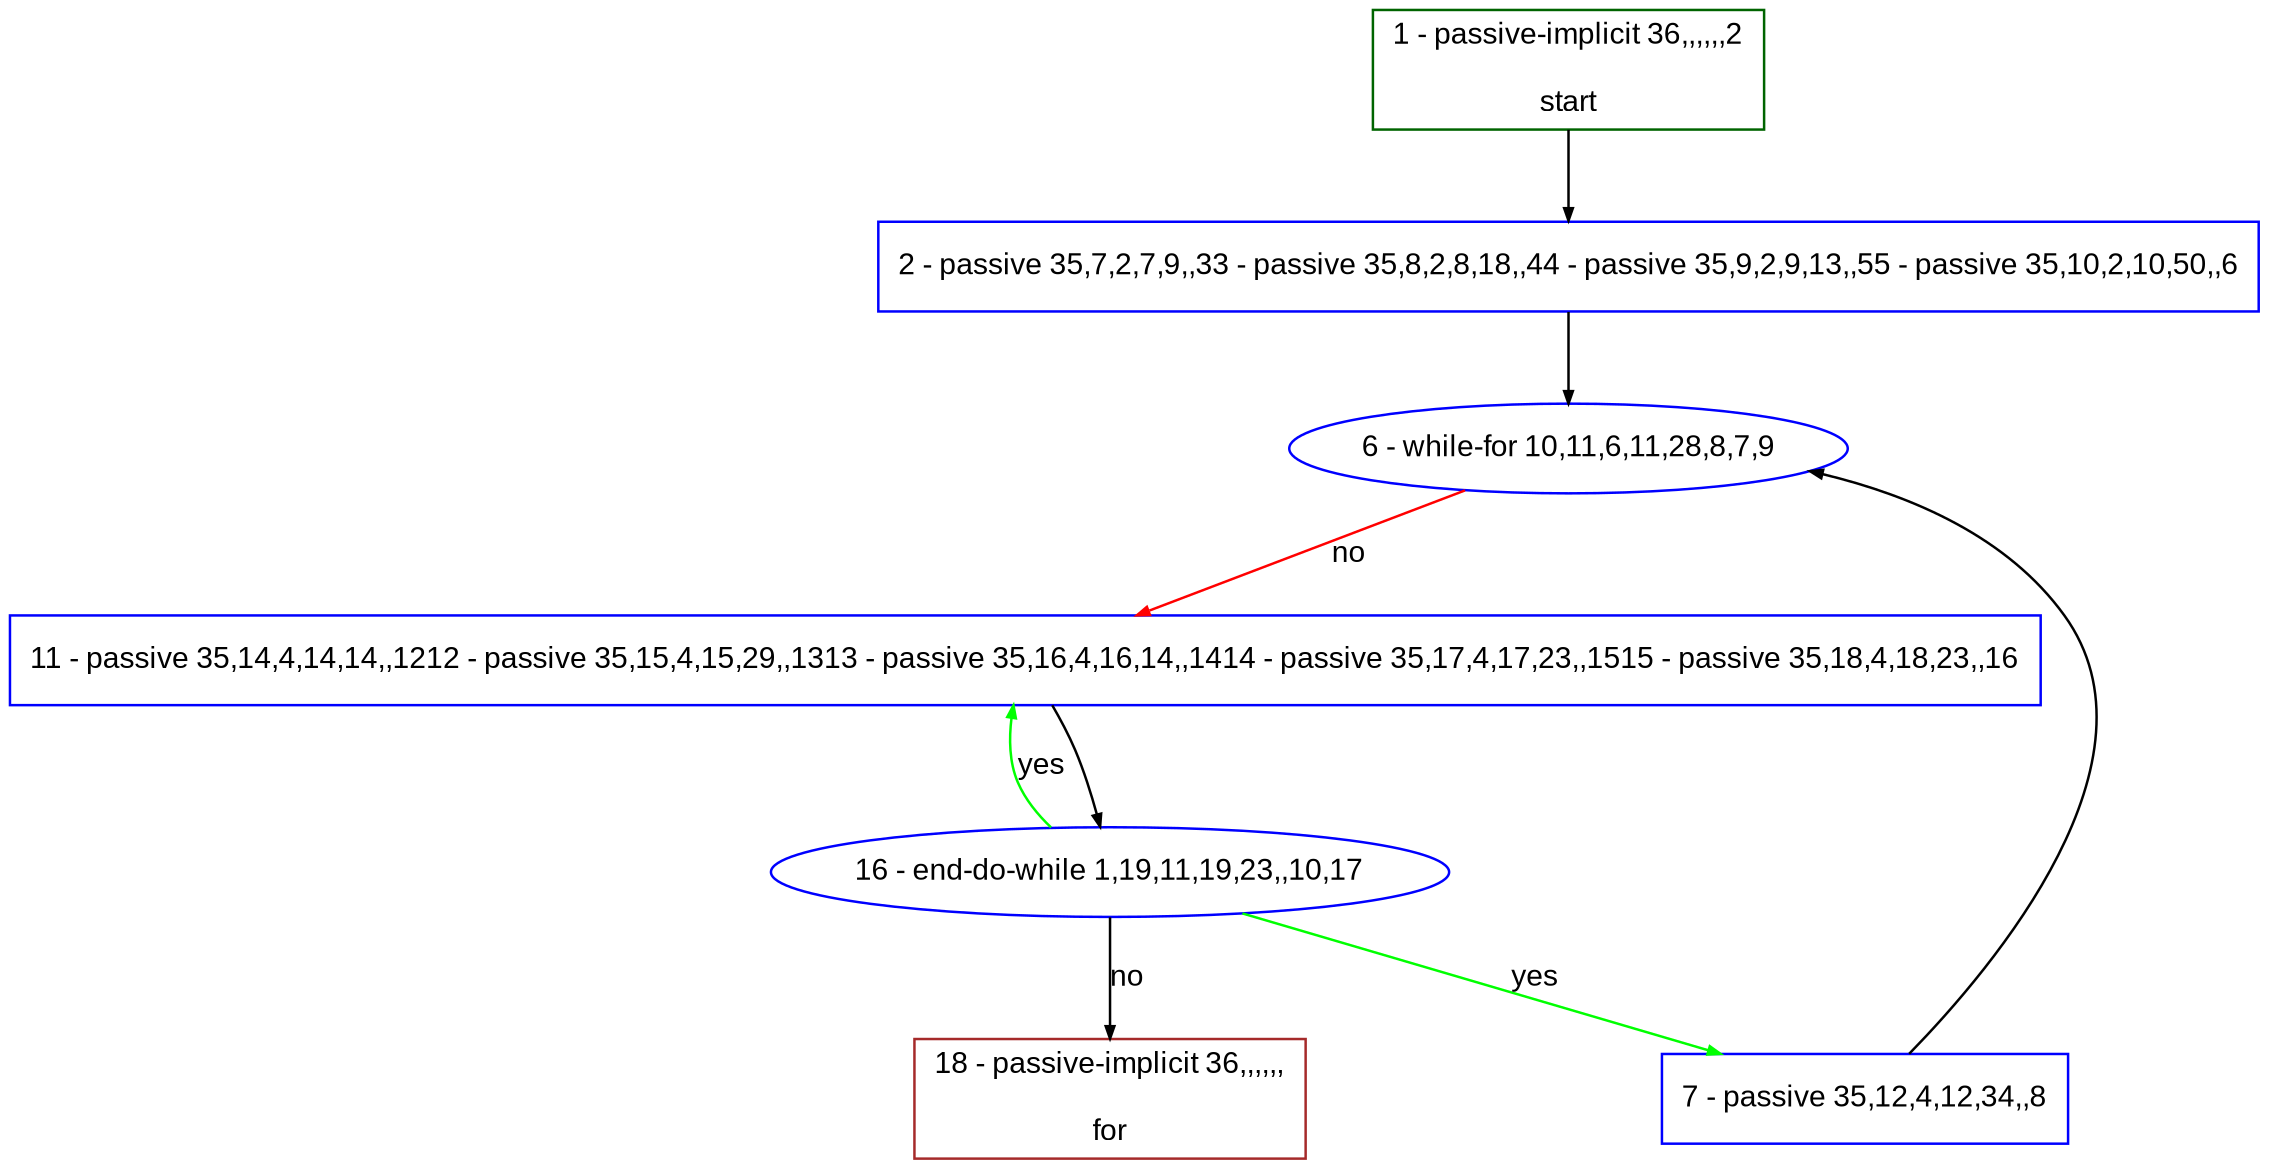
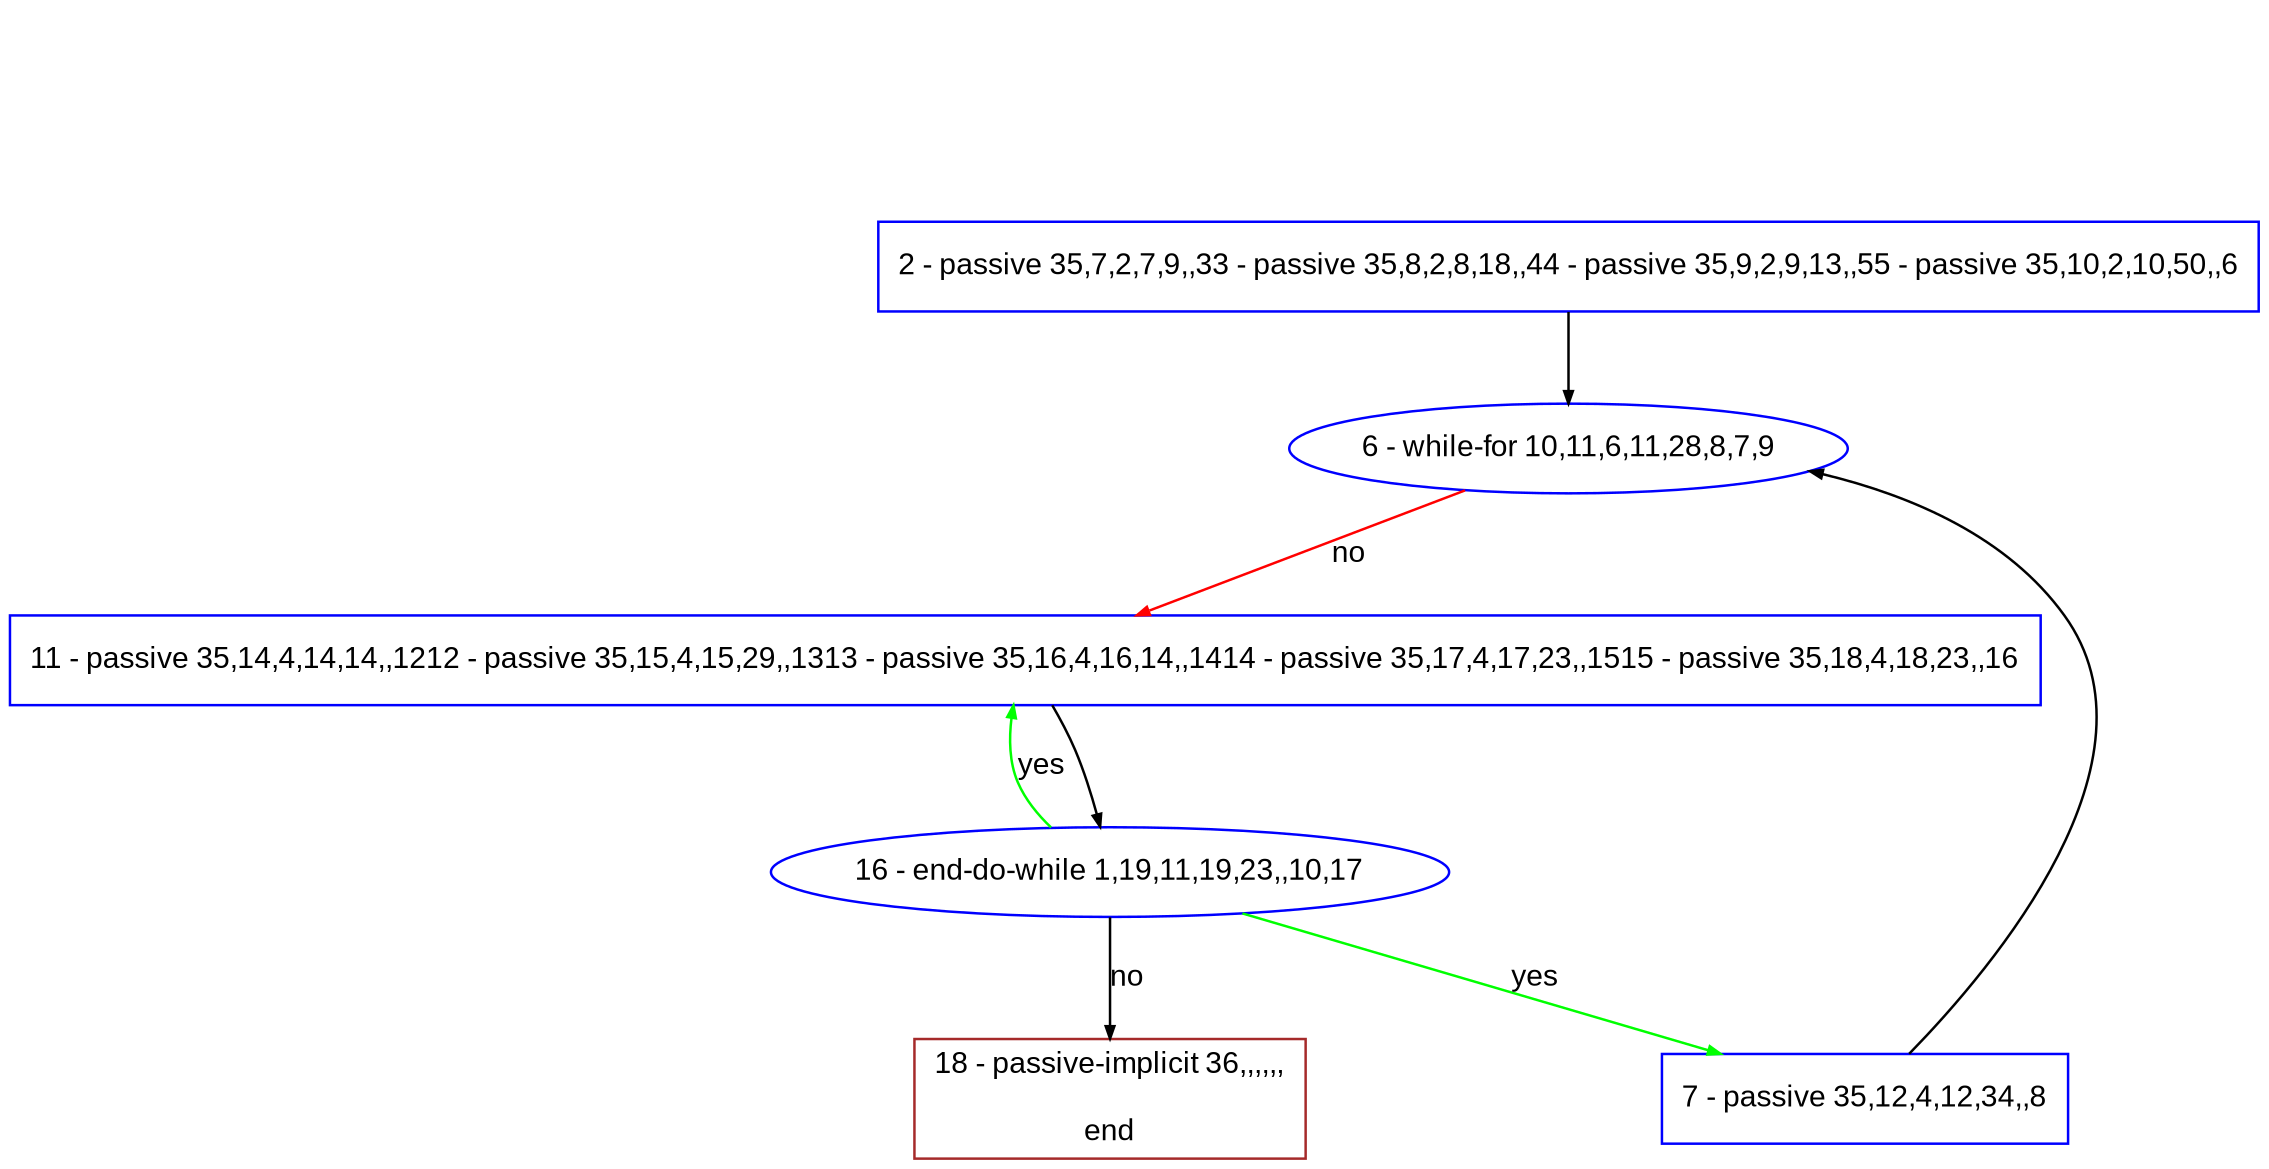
node "1 - passive-implicit 36,,,,,,2 start": removed
node "18 - passive-implicit 36,,,,,, for": label "18 - passive-implicit 36,,,,,, for" -> "18 - passive-implicit 36,,,,,, end"
